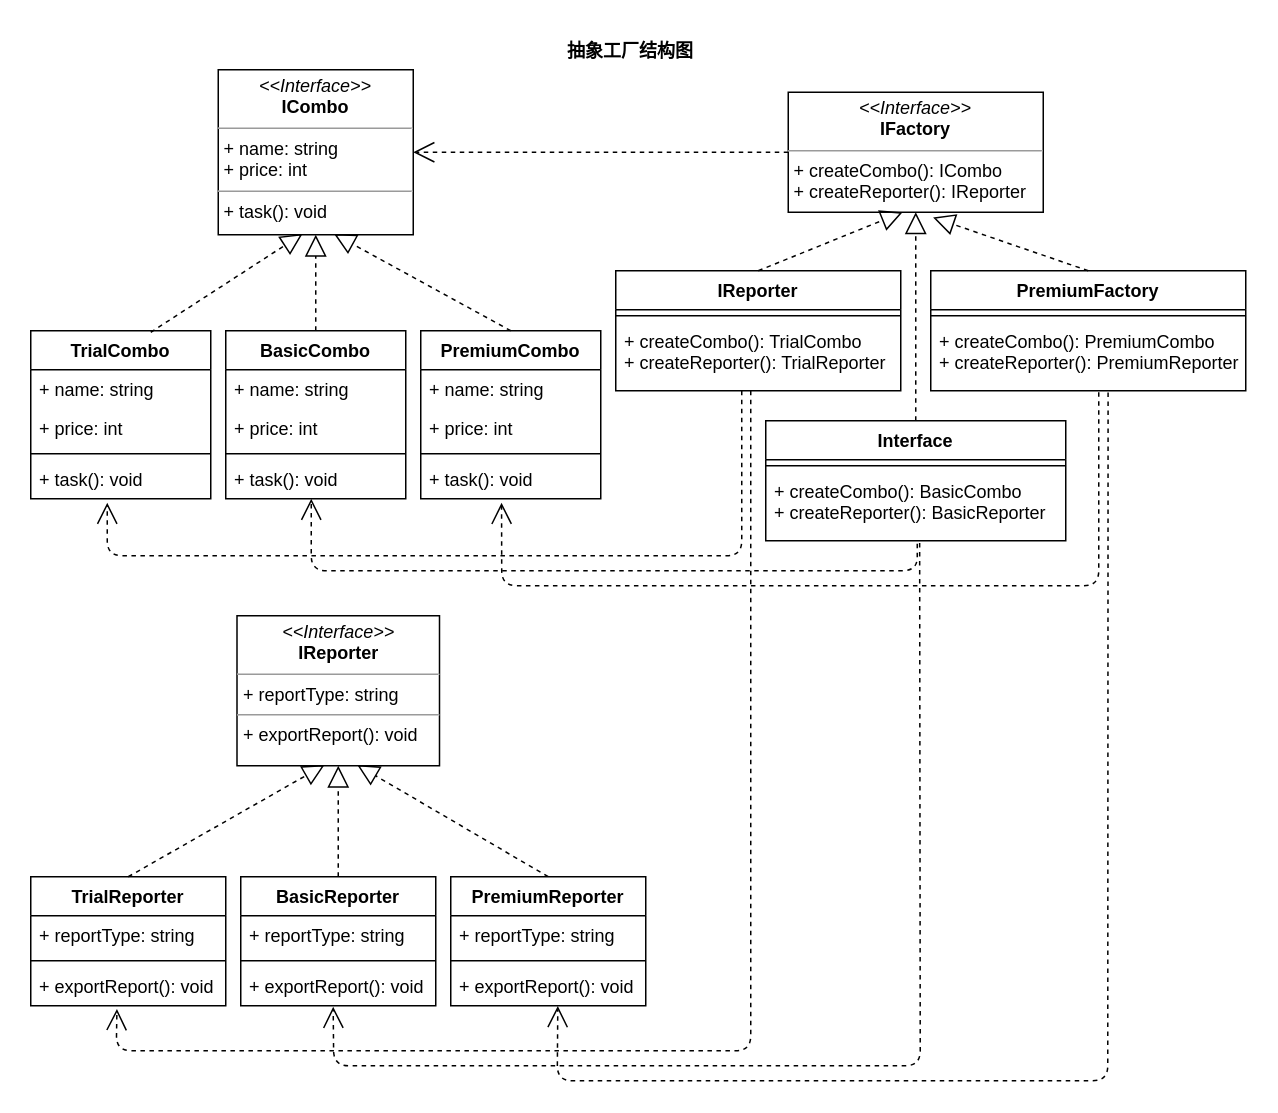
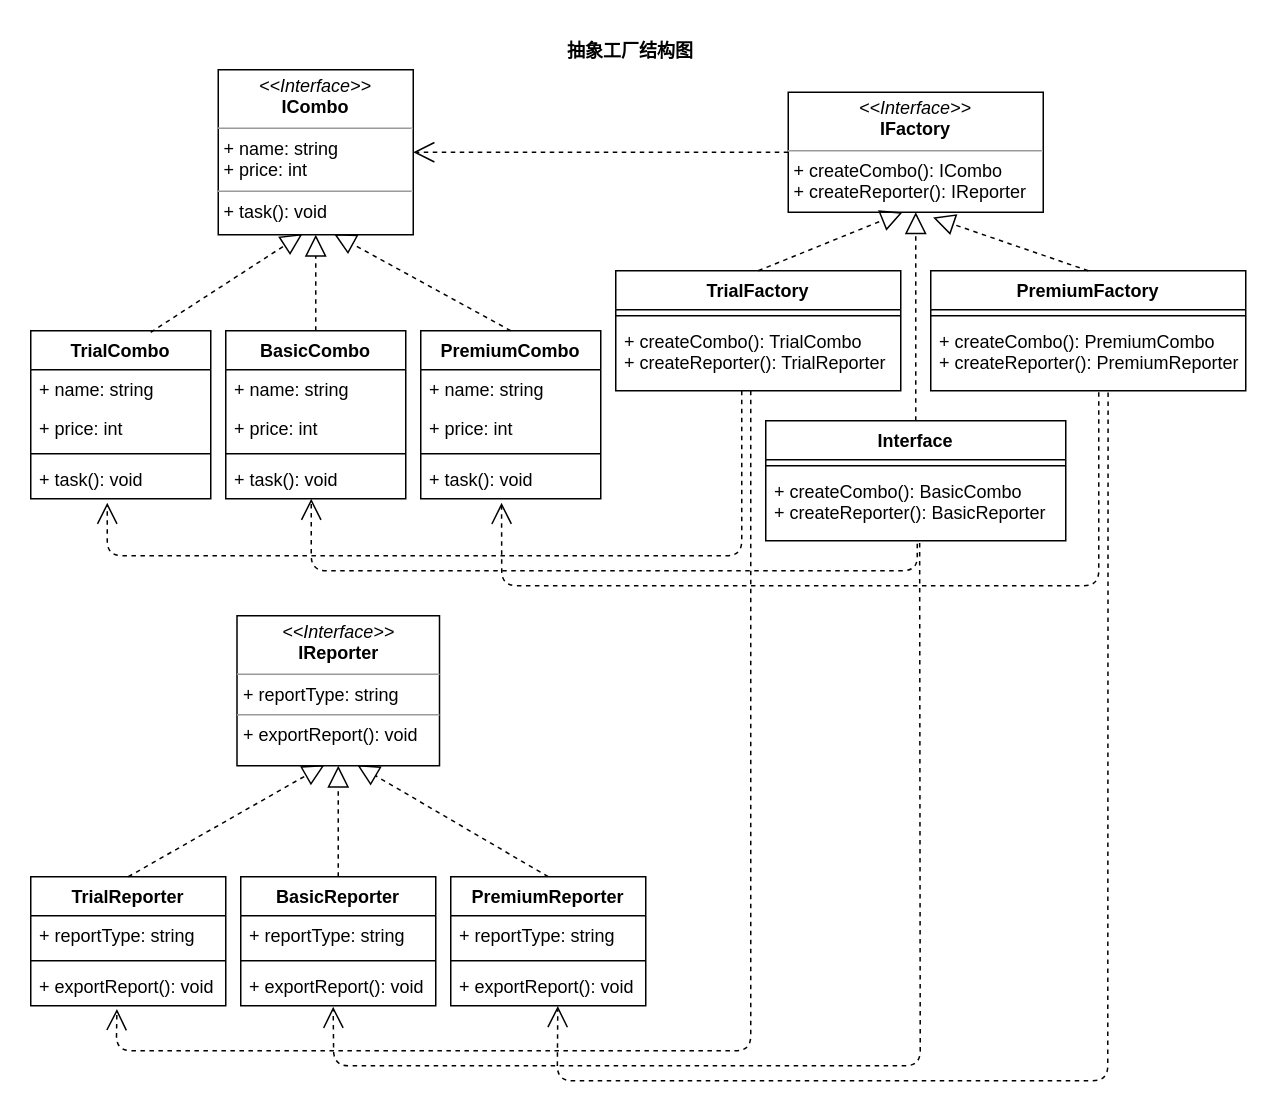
node "IReporter": label "IReporter" -> "TrialFactory"
